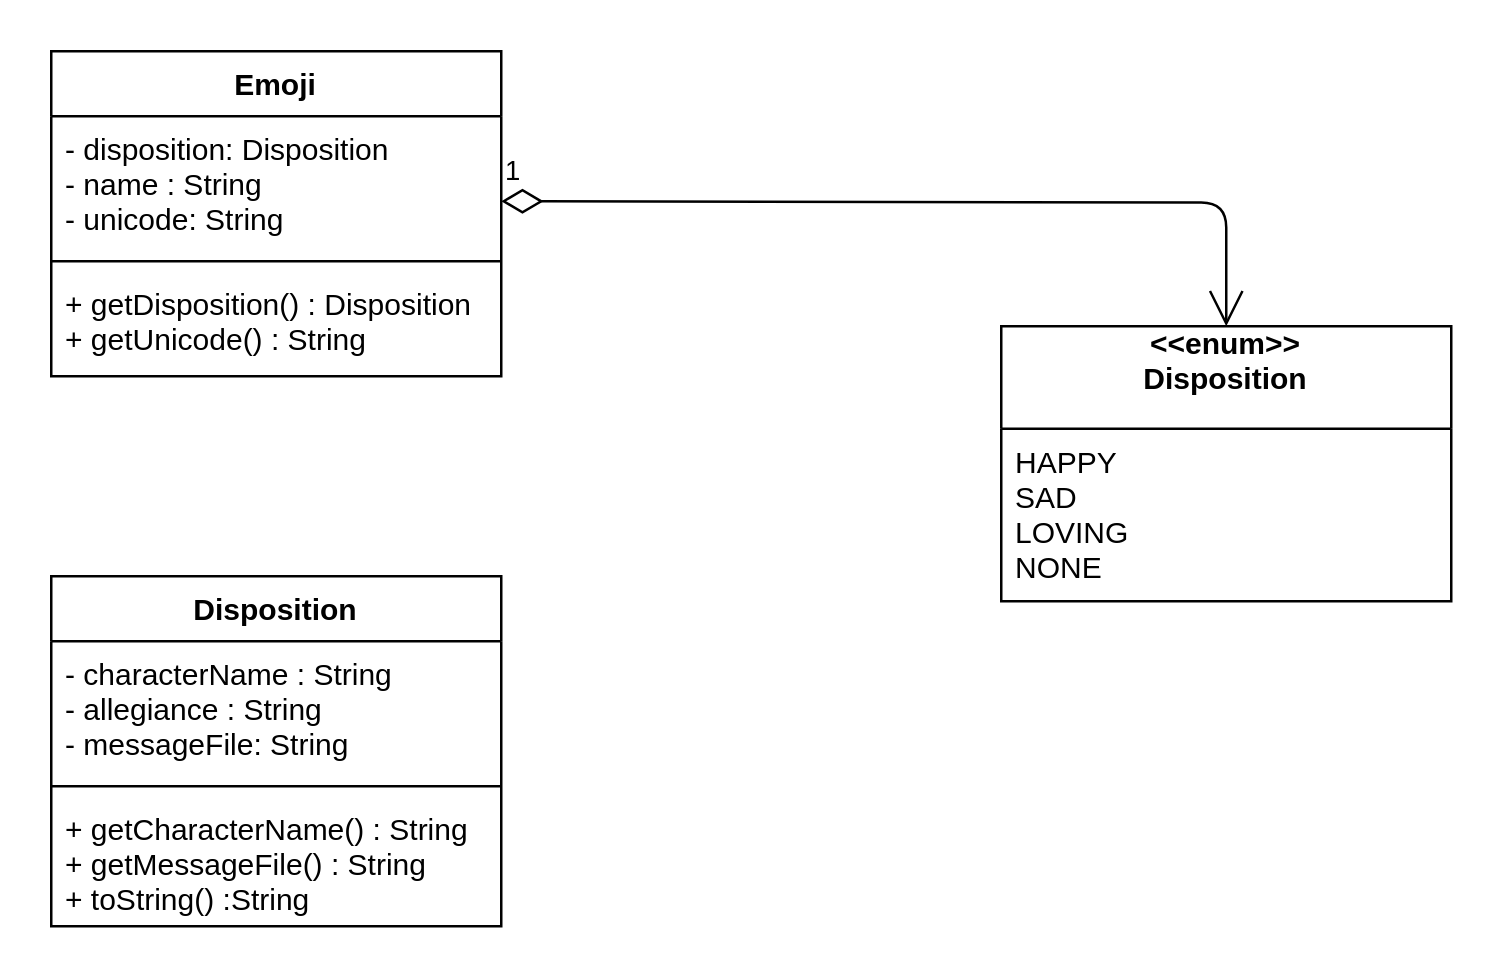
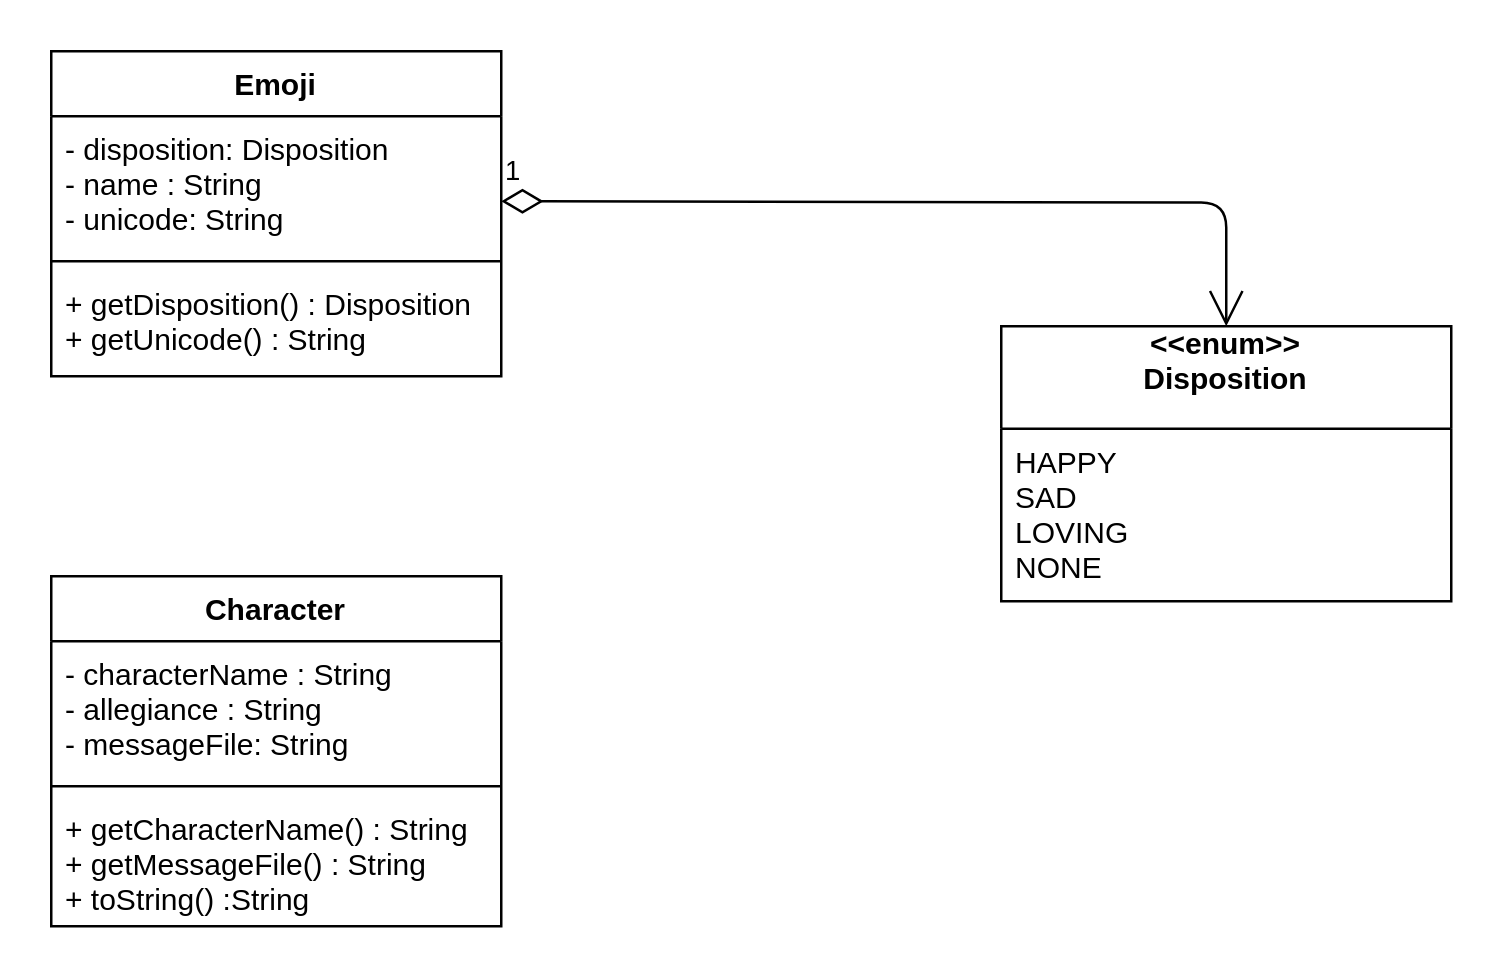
node "Disposition": label "Disposition" -> "Character"
